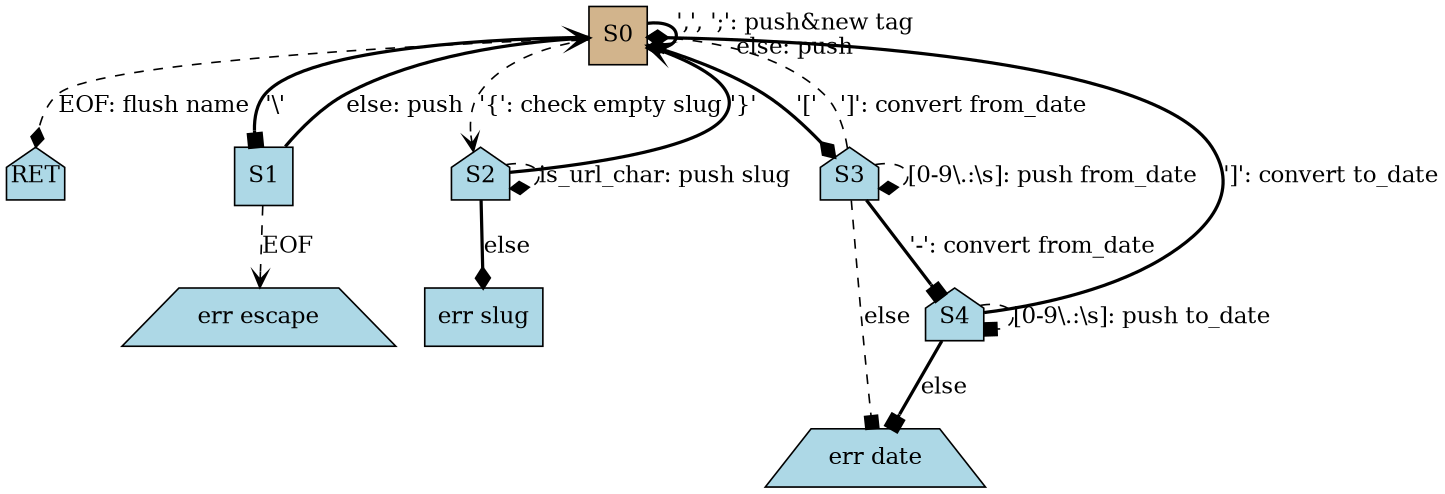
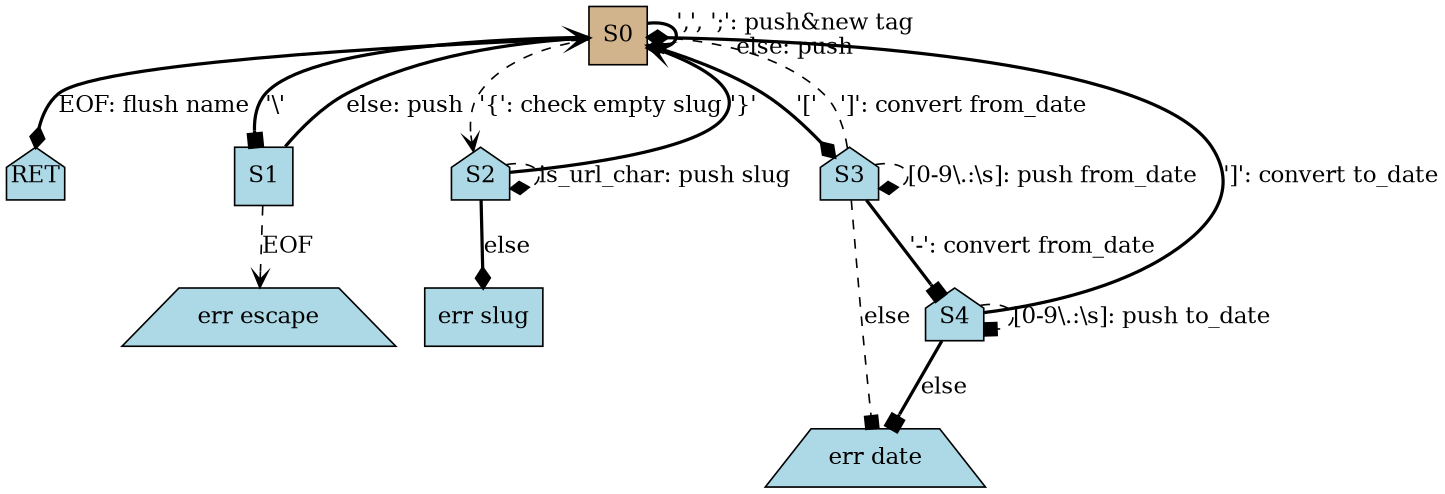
edge "S0" -> "RET": style dashed -> bold
